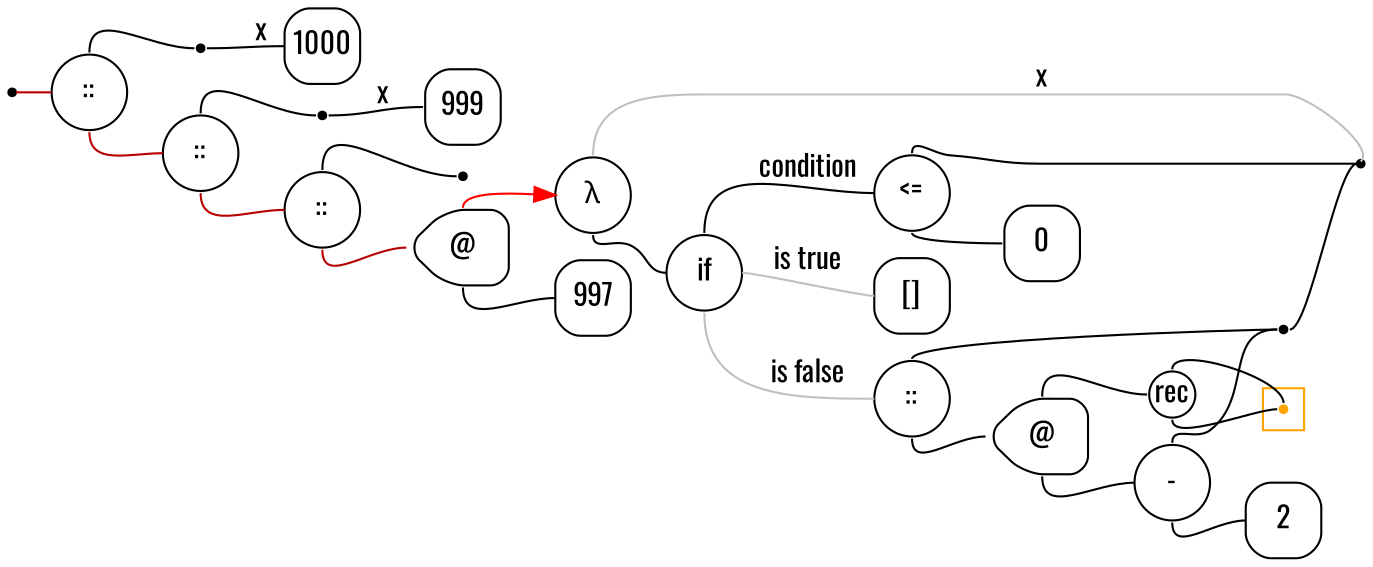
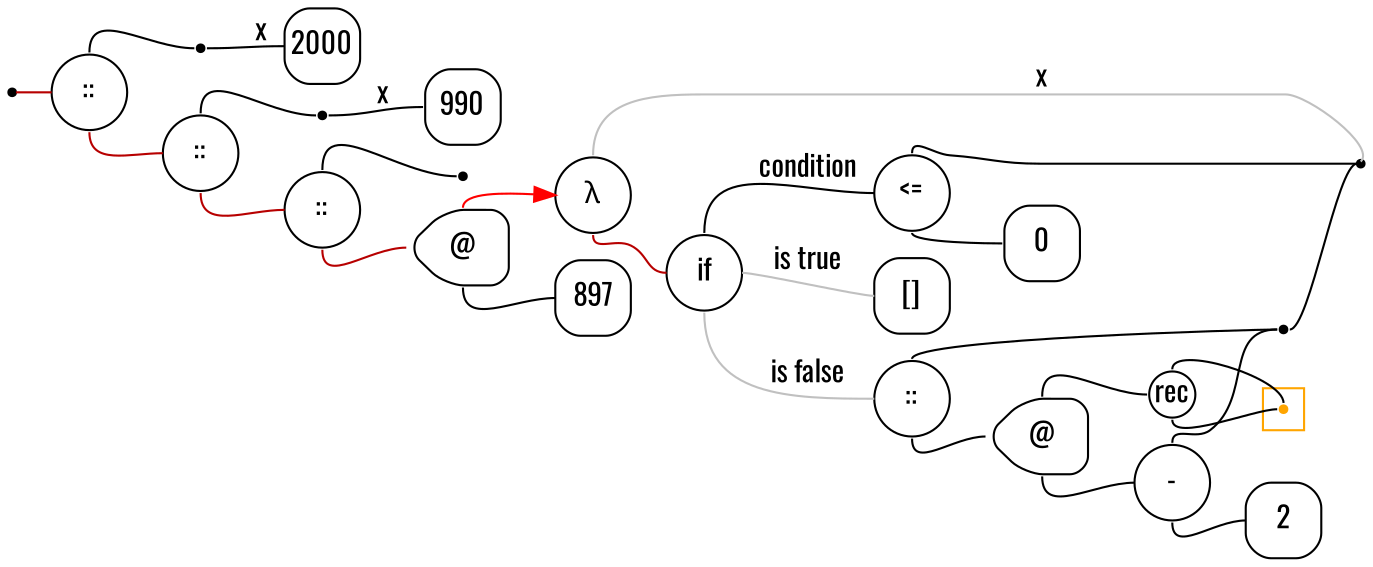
node "1000": label "1000" -> "2000"
node "999": label "999" -> "990"
edge "λ" -- "if": color black -> #b70000
node "997": label "997" -> "897"
